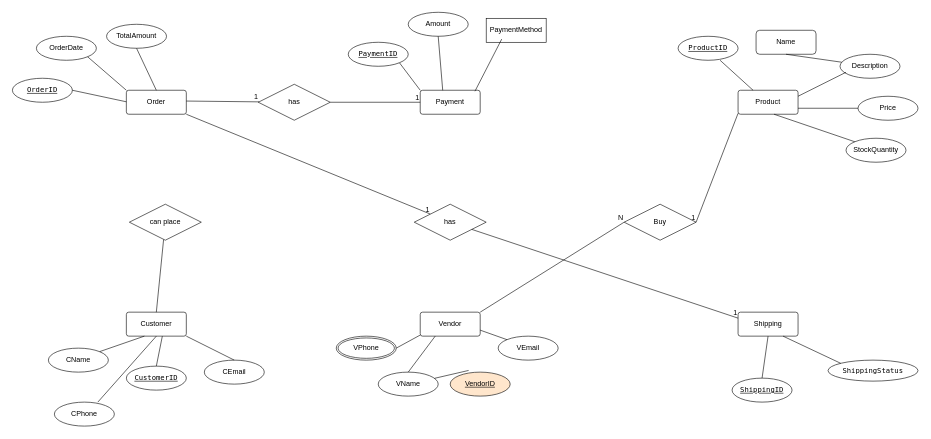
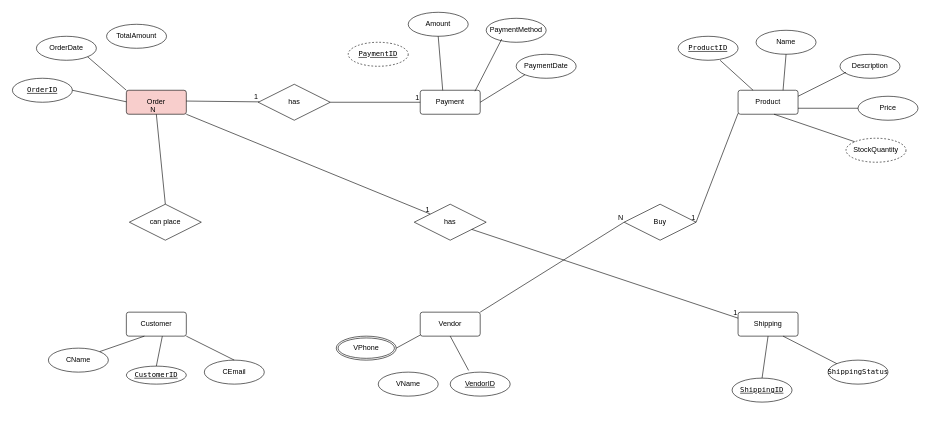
node "PaymentMethod": shape rectangle -> ellipse
node "Name": shape rounded rectangle -> ellipse
node "PaymentID": style solid -> dashed
edge "Name" -- "Description": now "Name" -- "Product"
node "PaymentDate": added
edge "TotalAmount" -- "Order": removed
edge "PaymentID" -- "Payment": removed
edge "PaymentDate" -- "Payment": added
node "Order": fillcolor #ffffff -> #f8cecc
node "StockQuantity": style solid -> dashed
edge "Order" -- "can place": added, label "N"
edge "can place" -- "Customer": removed, label "1"
edge "Vendor" -- "VEmail": removed
node "VEmail": removed
edge "Vendor" -- "VName": removed
edge "Customer" -- "CPhone": removed
node "ShippingStatus": size 90x21 -> 60x24
edge "VName" -- "VendorID": now "Vendor" -- "VendorID"
node "CustomerID": size 60x24 -> 60x18
node "VendorID": fillcolor #ffe6cc -> #ffffff
node "CPhone": removed
